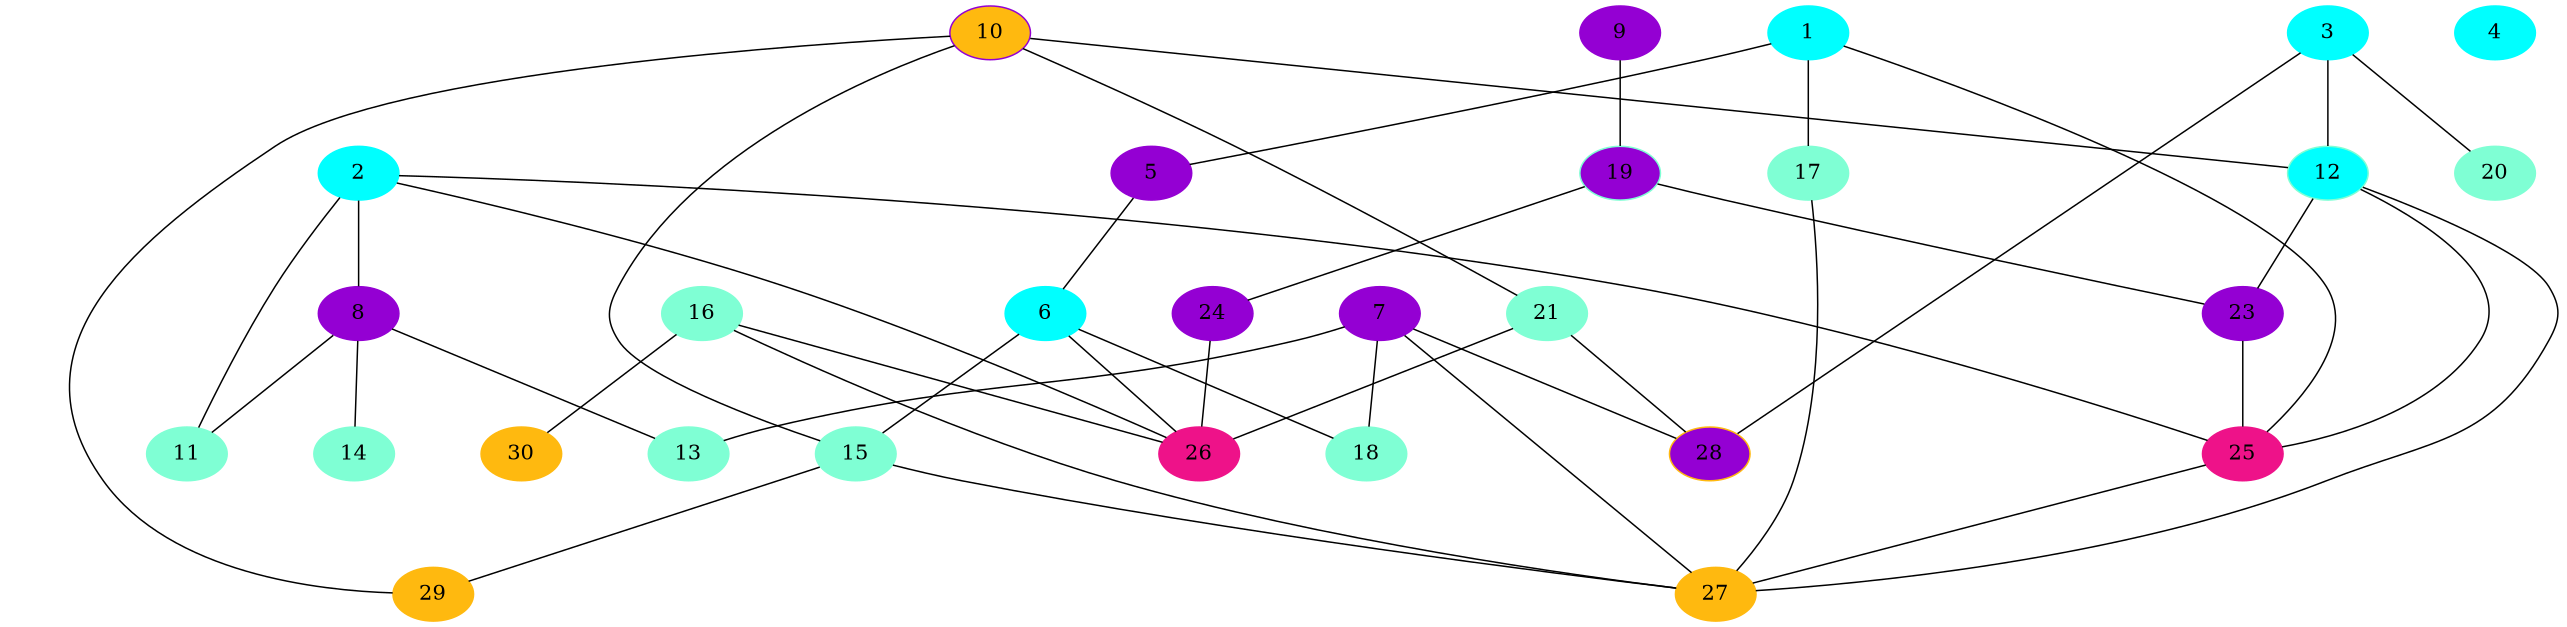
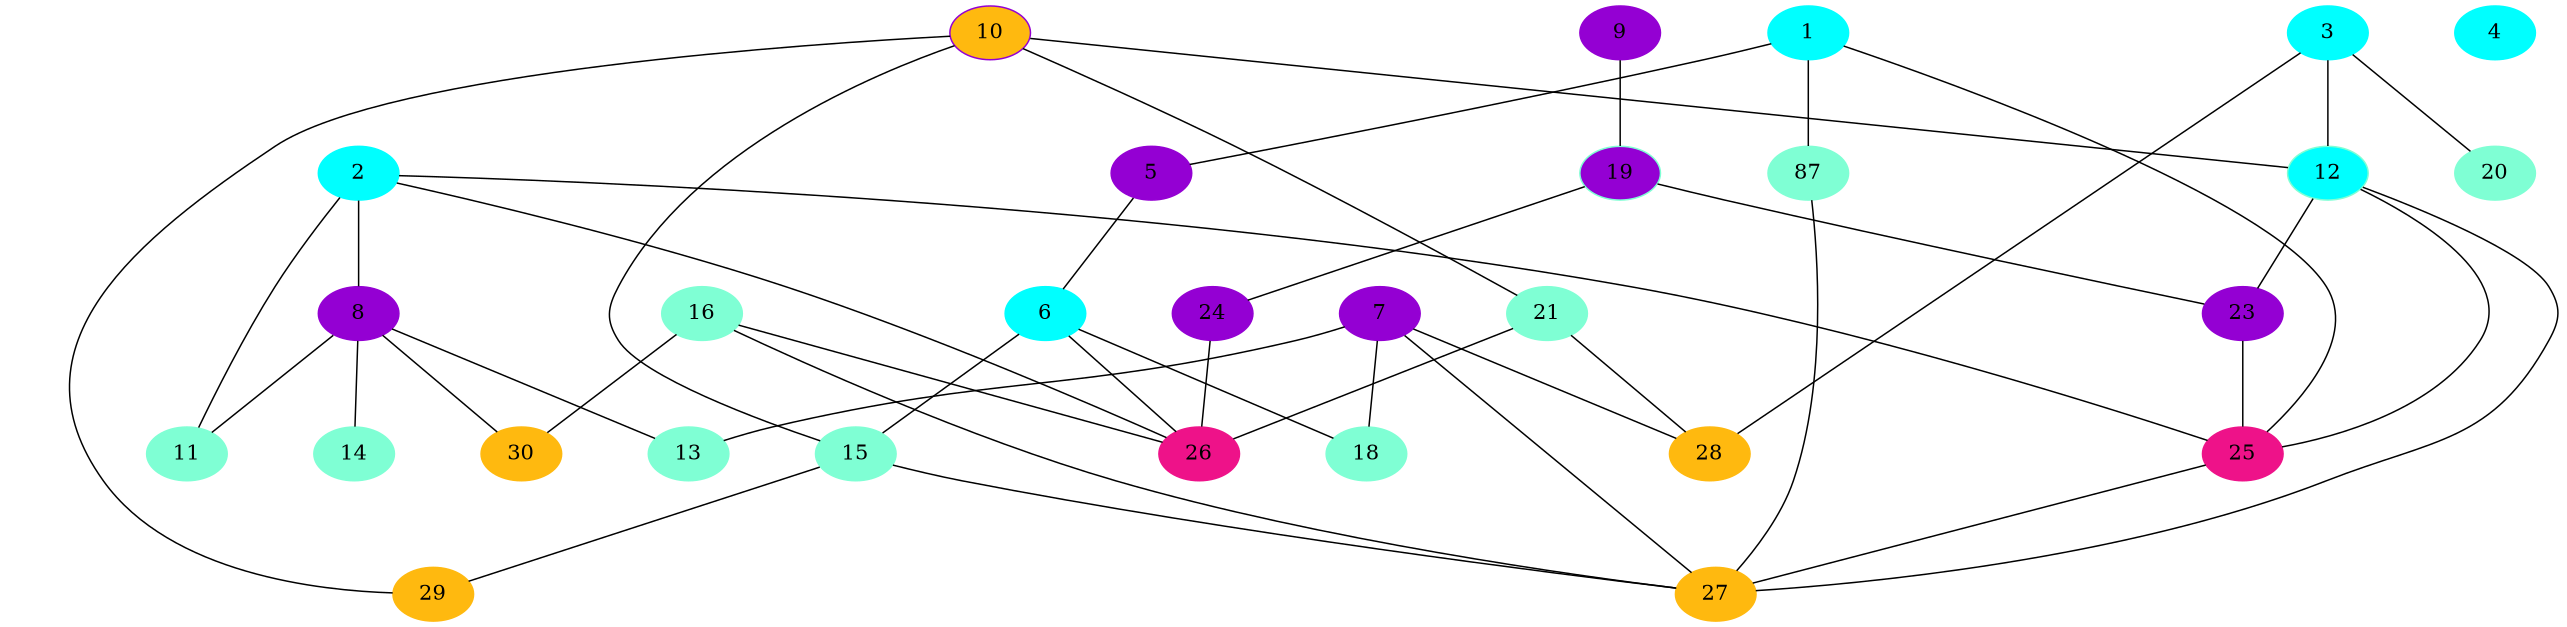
node "17": label "17" -> "87"
edge "8" -- "30": added
node "28": fillcolor darkviolet -> darkgoldenrod1
